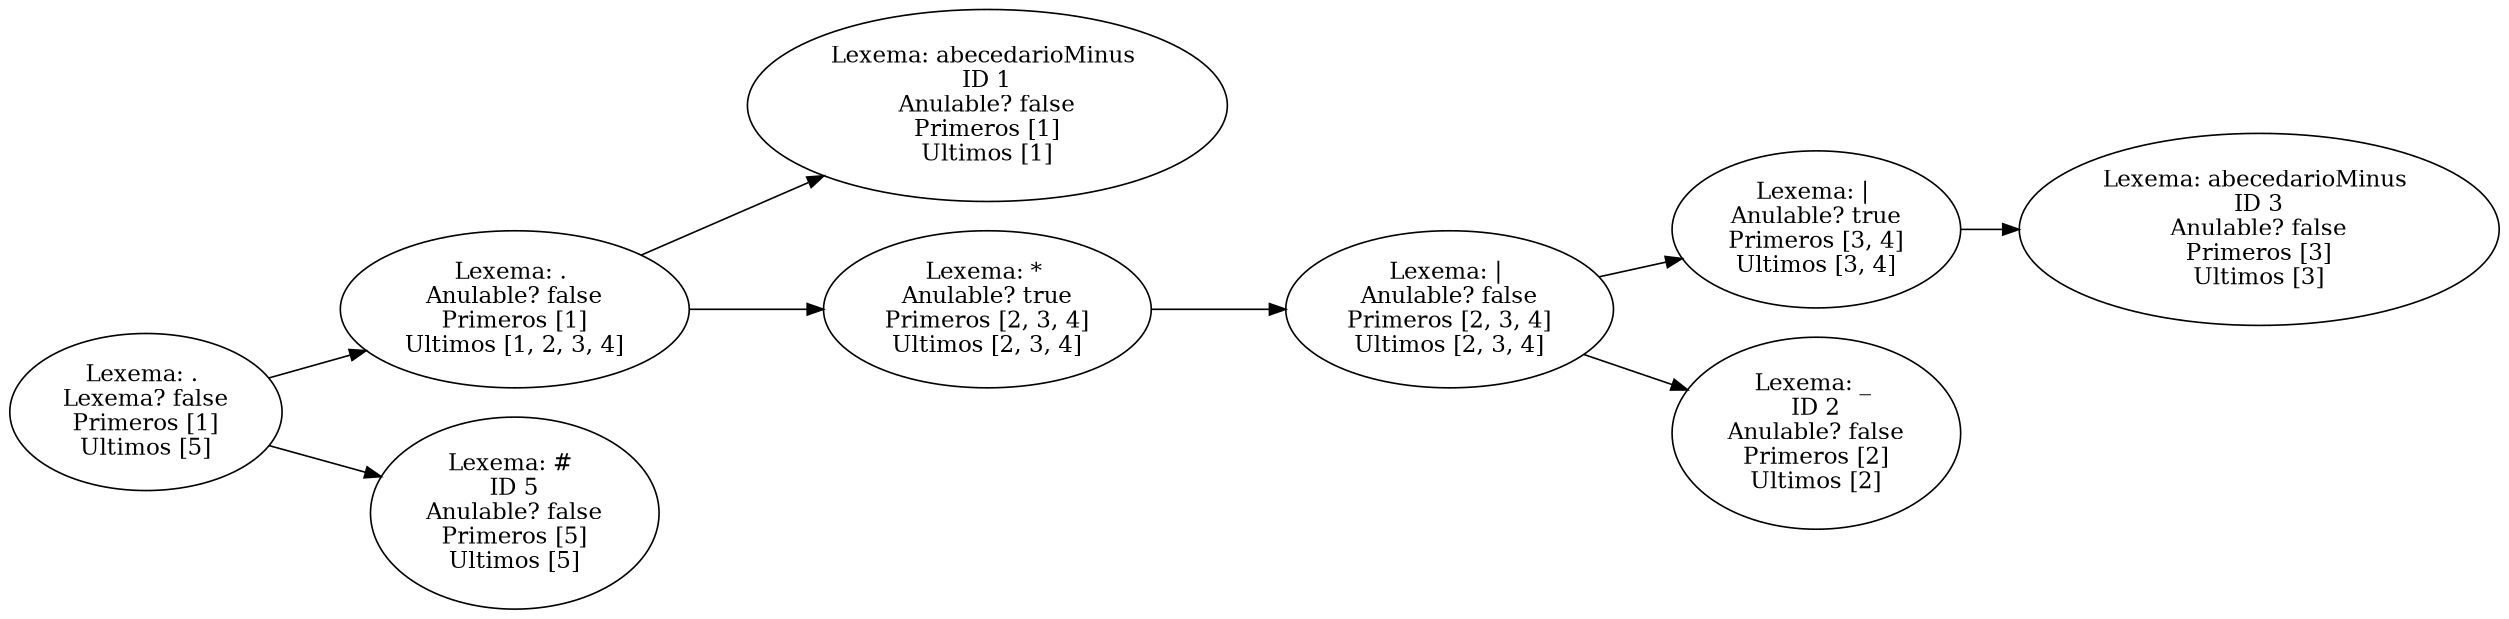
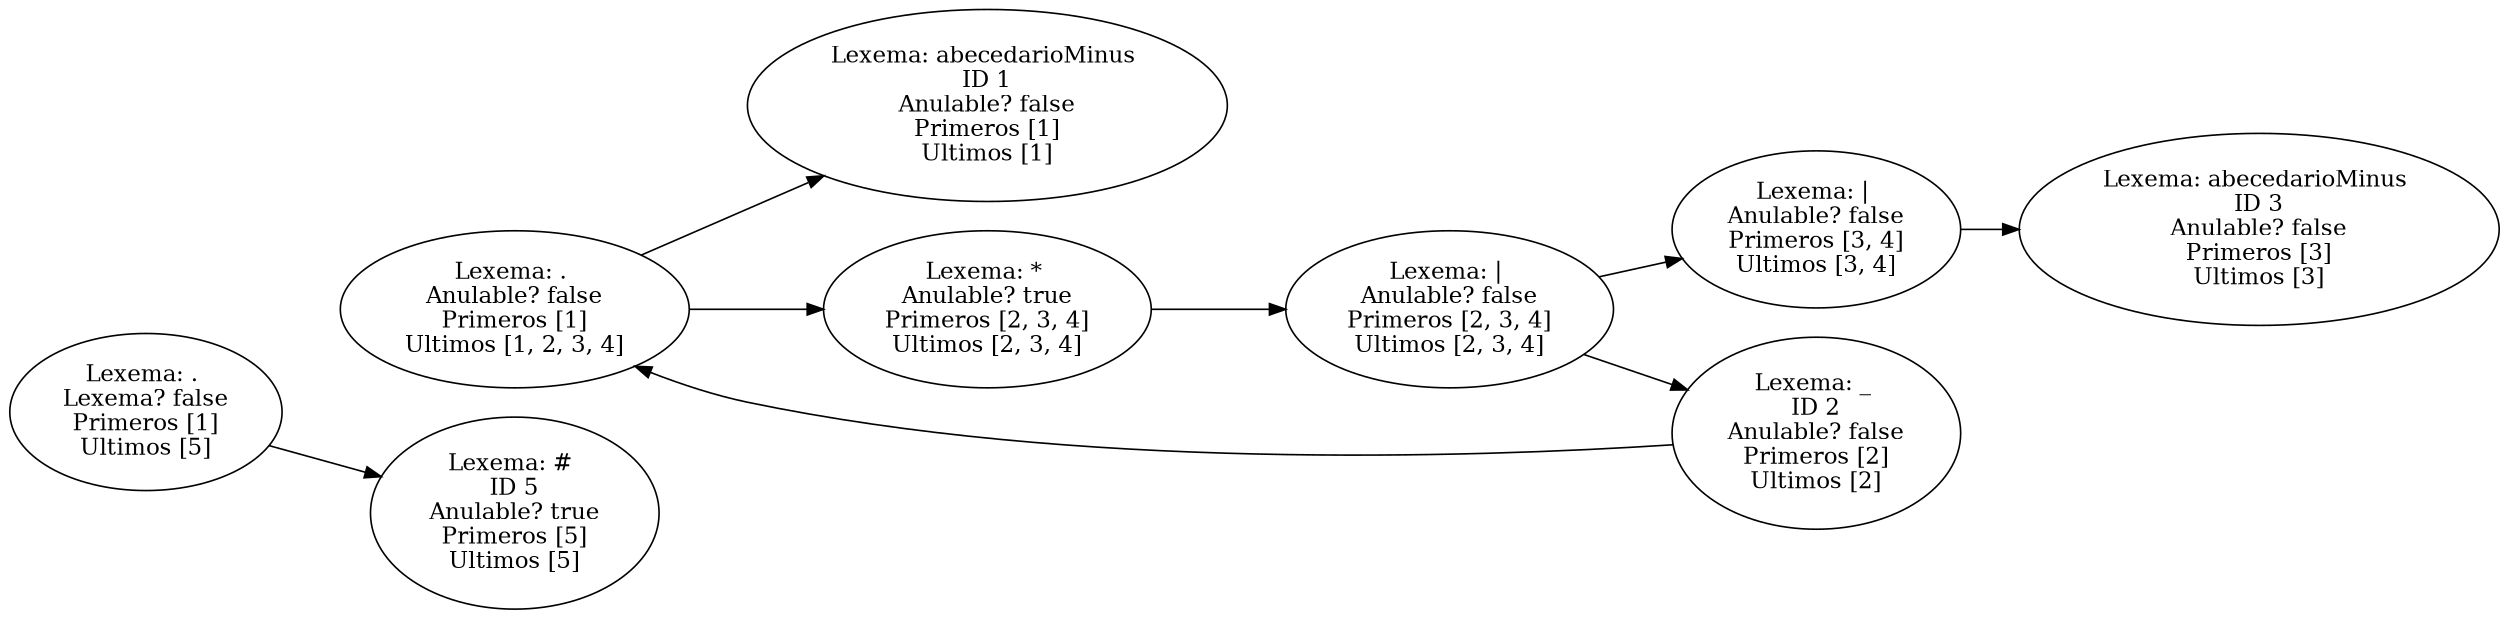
node "Lexema: | Anulable? true Primeros [3, 4] Ultimos [3, 4]": label "Lexema: | Anulable? true Primeros [3, 4] Ultimos [3, 4]" -> "Lexema: | Anulable? false Primeros [3, 4] Ultimos [3, 4]"
edge "Lexema: . Lexema? false Primeros [1] Ultimos [5]" -> "Lexema: . Anulable? false Primeros [1] Ultimos [1, 2, 3, 4]": now "Lexema: _ ID 2 Anulable? false Primeros [2] Ultimos [2]" -> "Lexema: . Anulable? false Primeros [1] Ultimos [1, 2, 3, 4]"
node "Lexema: # ID 5 Anulable? false Primeros [5] Ultimos [5]": label "Lexema: # ID 5 Anulable? false Primeros [5] Ultimos [5]" -> "Lexema: # ID 5 Anulable? true Primeros [5] Ultimos [5]"
